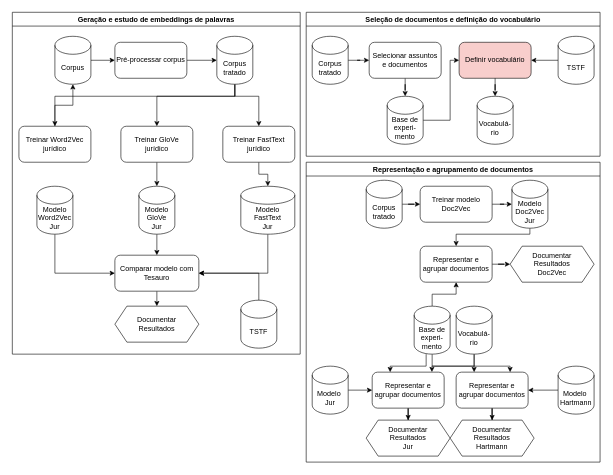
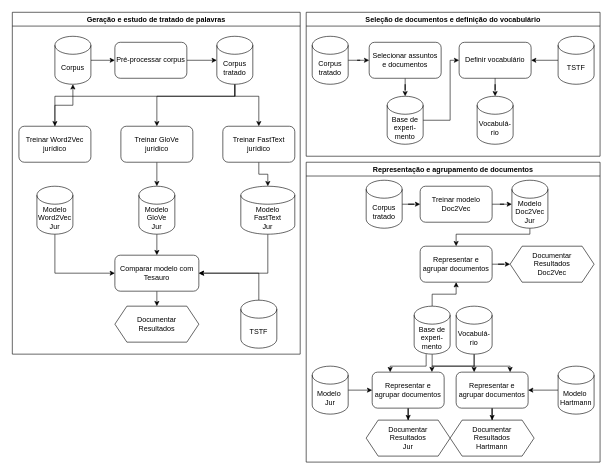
node "Geração e estudo de embeddings de palavras": label "Geração e estudo de embeddings de palavras" -> "Geração e estudo de tratado de palavras"
node "Definir vocabulário": fillcolor #f8cecc -> #ffffff
